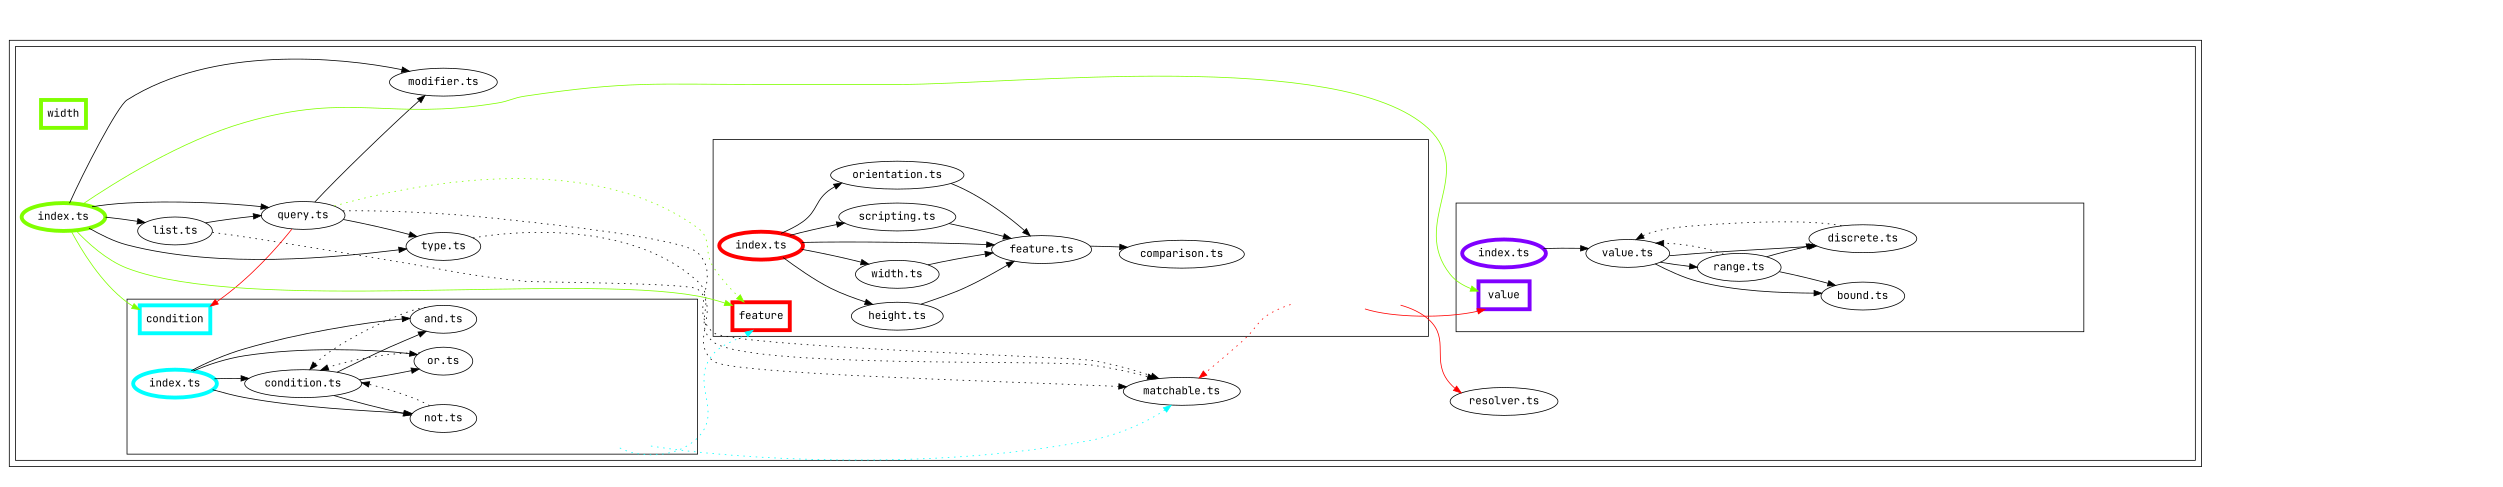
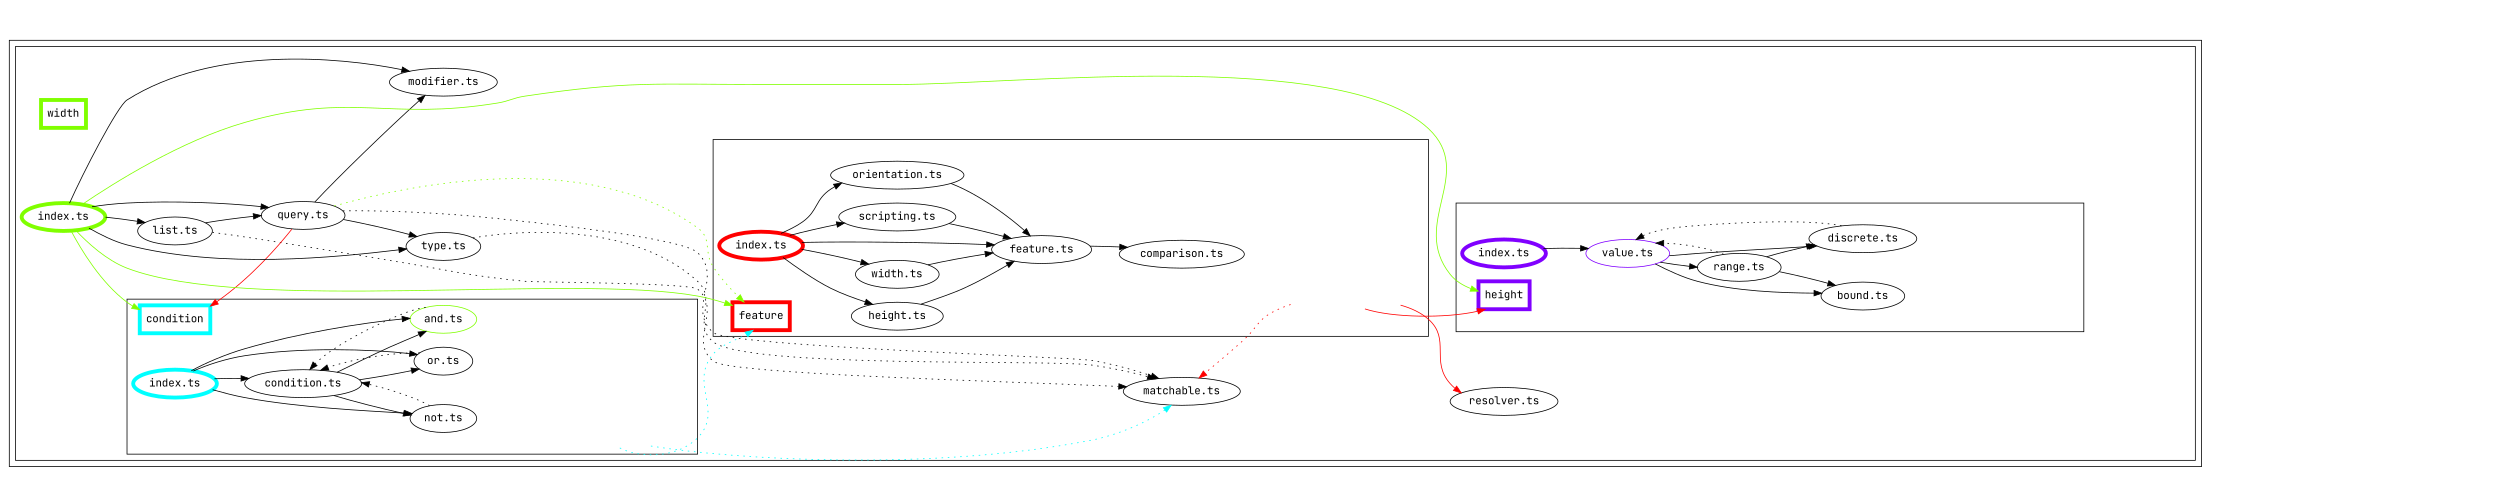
node "value.ts": color black -> #8000ff
node "value": label "value" -> "height"
node "and.ts": color black -> #80ff00
